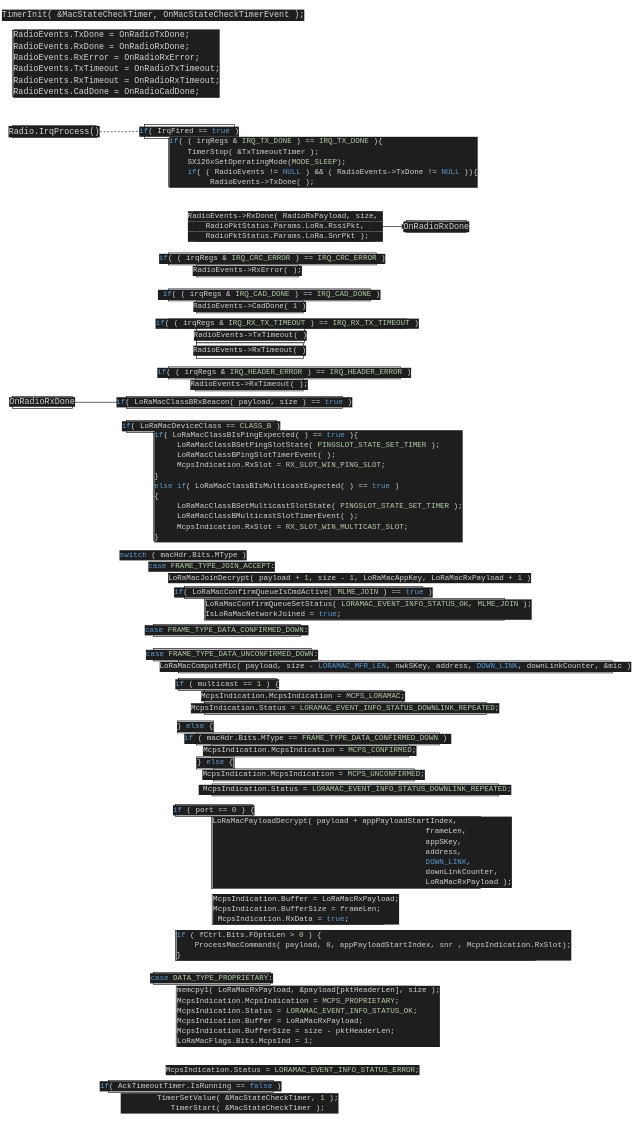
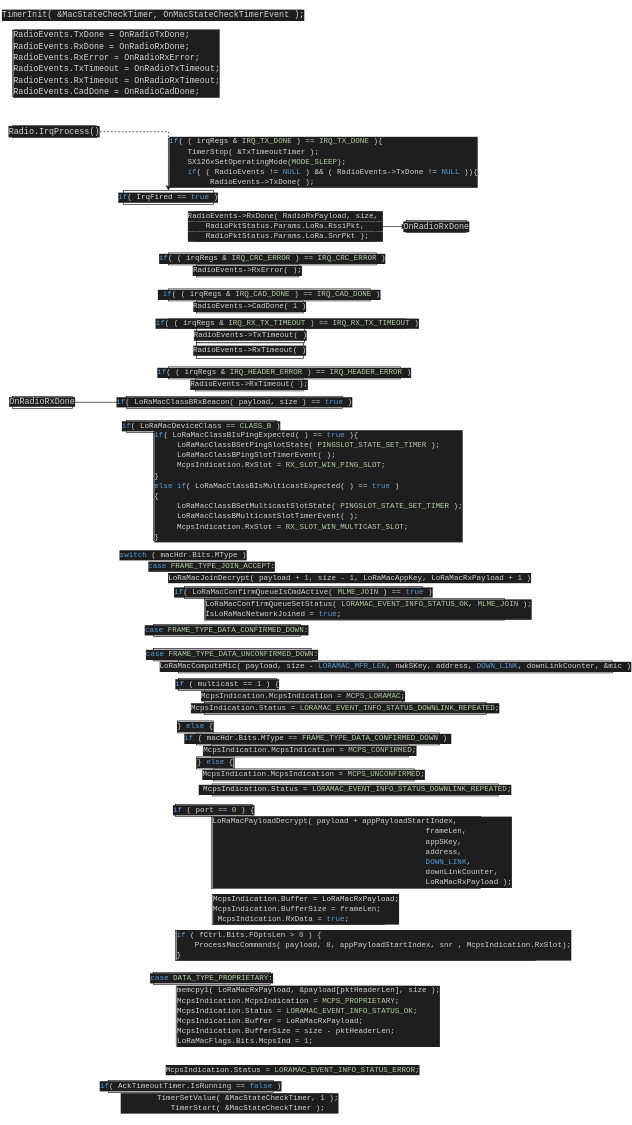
node "if( IrqFired == true )": moved (189, 131) -> (168, 197)
node "if( ( irqRegs & IRQ_CAD_DONE ) == IRQ_CAD_DONE )": fillcolor #e1d5e7 -> #ffffff
node "RadioEvents->CadDone( 1 )": fillcolor #e1d5e7 -> #ffffff
